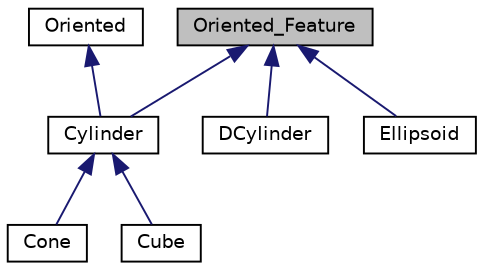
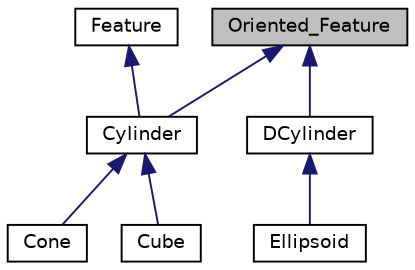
node "Oriented": label "Oriented" -> "Feature"
edge "Ellipsoid" -> "Oriented_Feature": now "Ellipsoid" -> "DCylinder"
